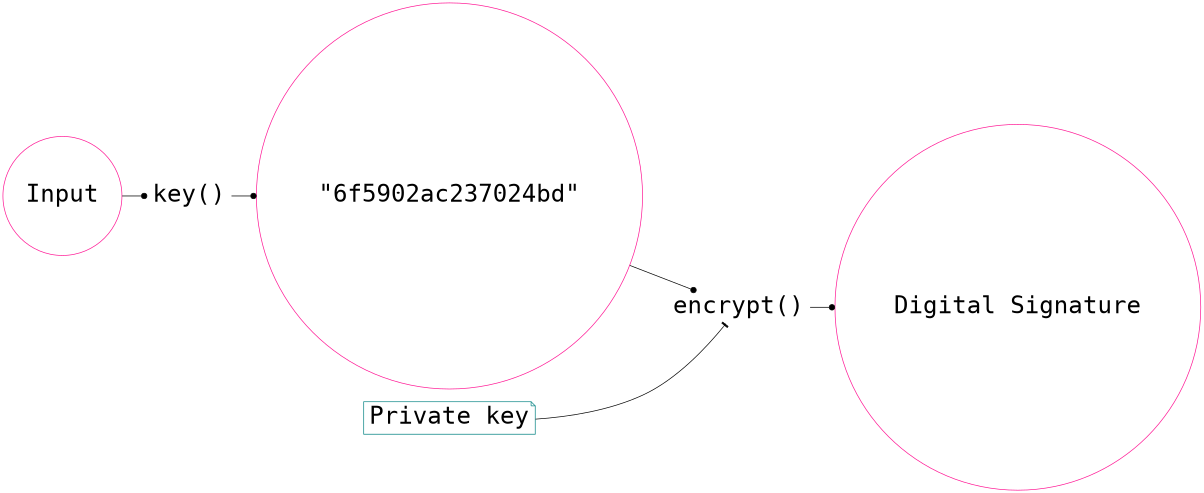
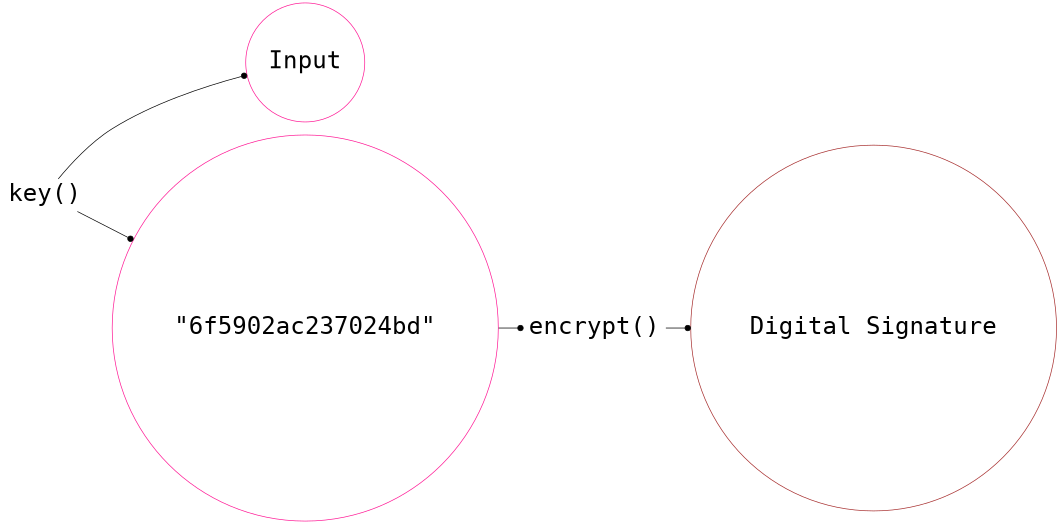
edge "Input" -> "key()": reversed
node "Digital Signature": color deeppink -> brown
node "Private key": removed
